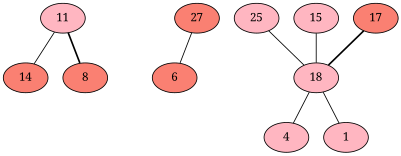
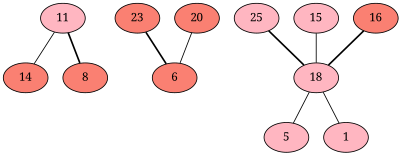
node "23": added
node "27": label "27" -> "20"
node "17": label "17" -> "16"
edge "25" -- "18": style solid -> bold
node "4": label "4" -> "5"
